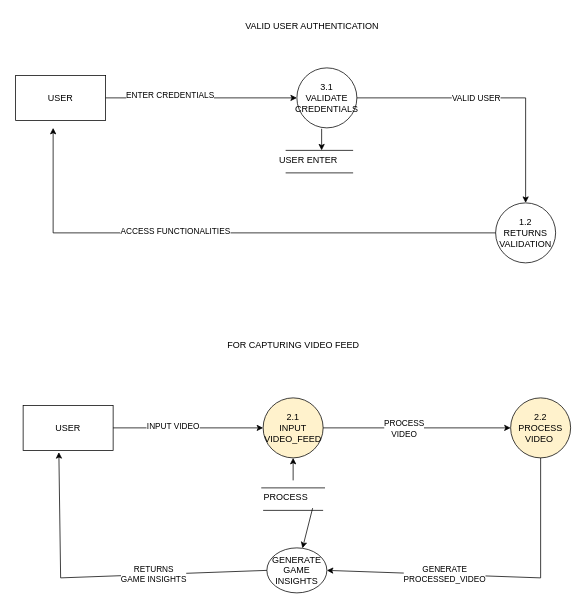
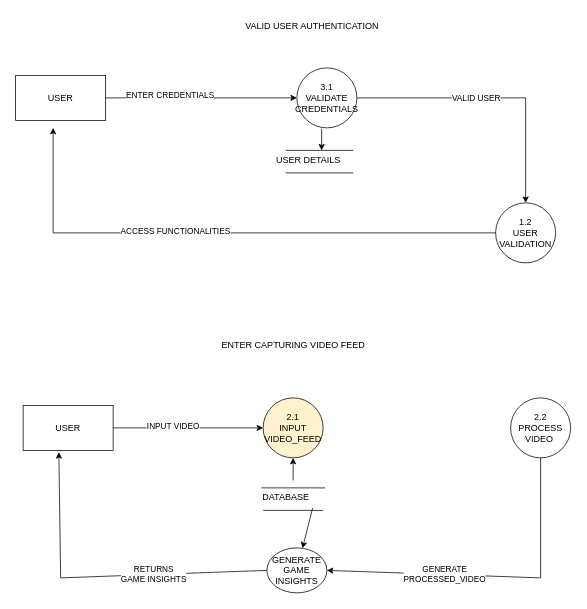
node "USER ENTER": label "USER ENTER" -> "USER DETAILS"
node "1.2 RETURNS VALIDATION": label "1.2 RETURNS VALIDATION" -> "1.2 USER VALIDATION"
node "FOR CAPTURING VIDEO FEED": label "FOR CAPTURING VIDEO FEED" -> "ENTER CAPTURING VIDEO FEED"
edge "2.1 INPUT VIDEO_FEED" -> "2.2 PROCESS VIDEO": removed, label "PROCESS VIDEO"
node "2.2 PROCESS VIDEO": fillcolor #fff2cc -> #ffffff
node "PROCESS": label "PROCESS" -> "DATABASE"
